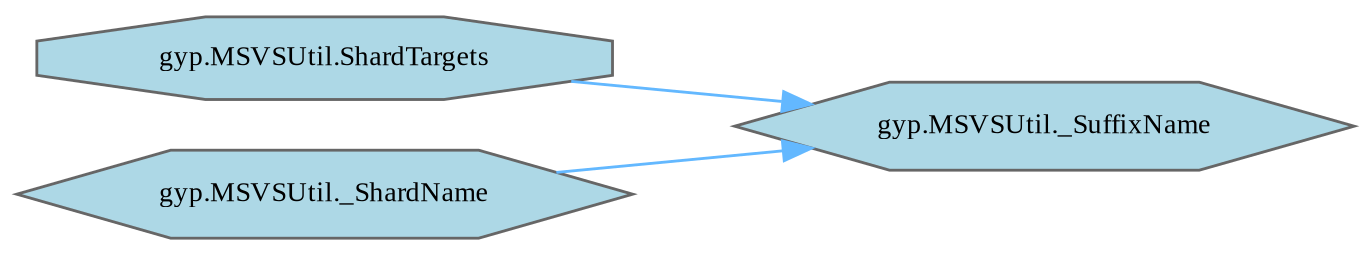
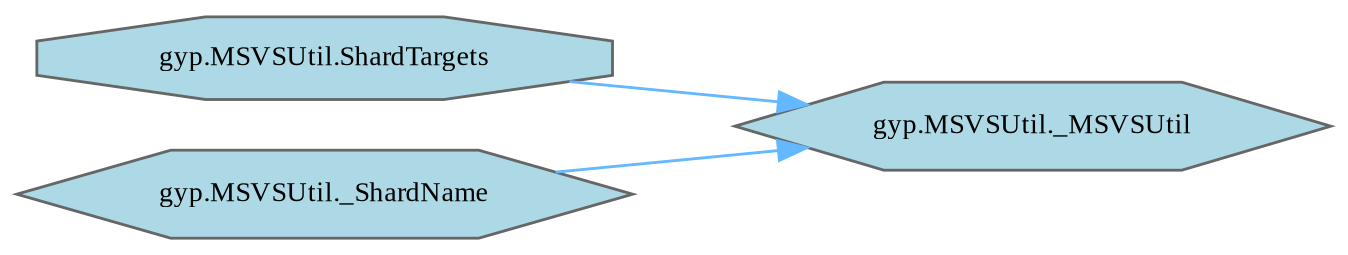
node "gyp.MSVSUtil._SuffixName": label "gyp.MSVSUtil._SuffixName" -> "gyp.MSVSUtil._MSVSUtil"
